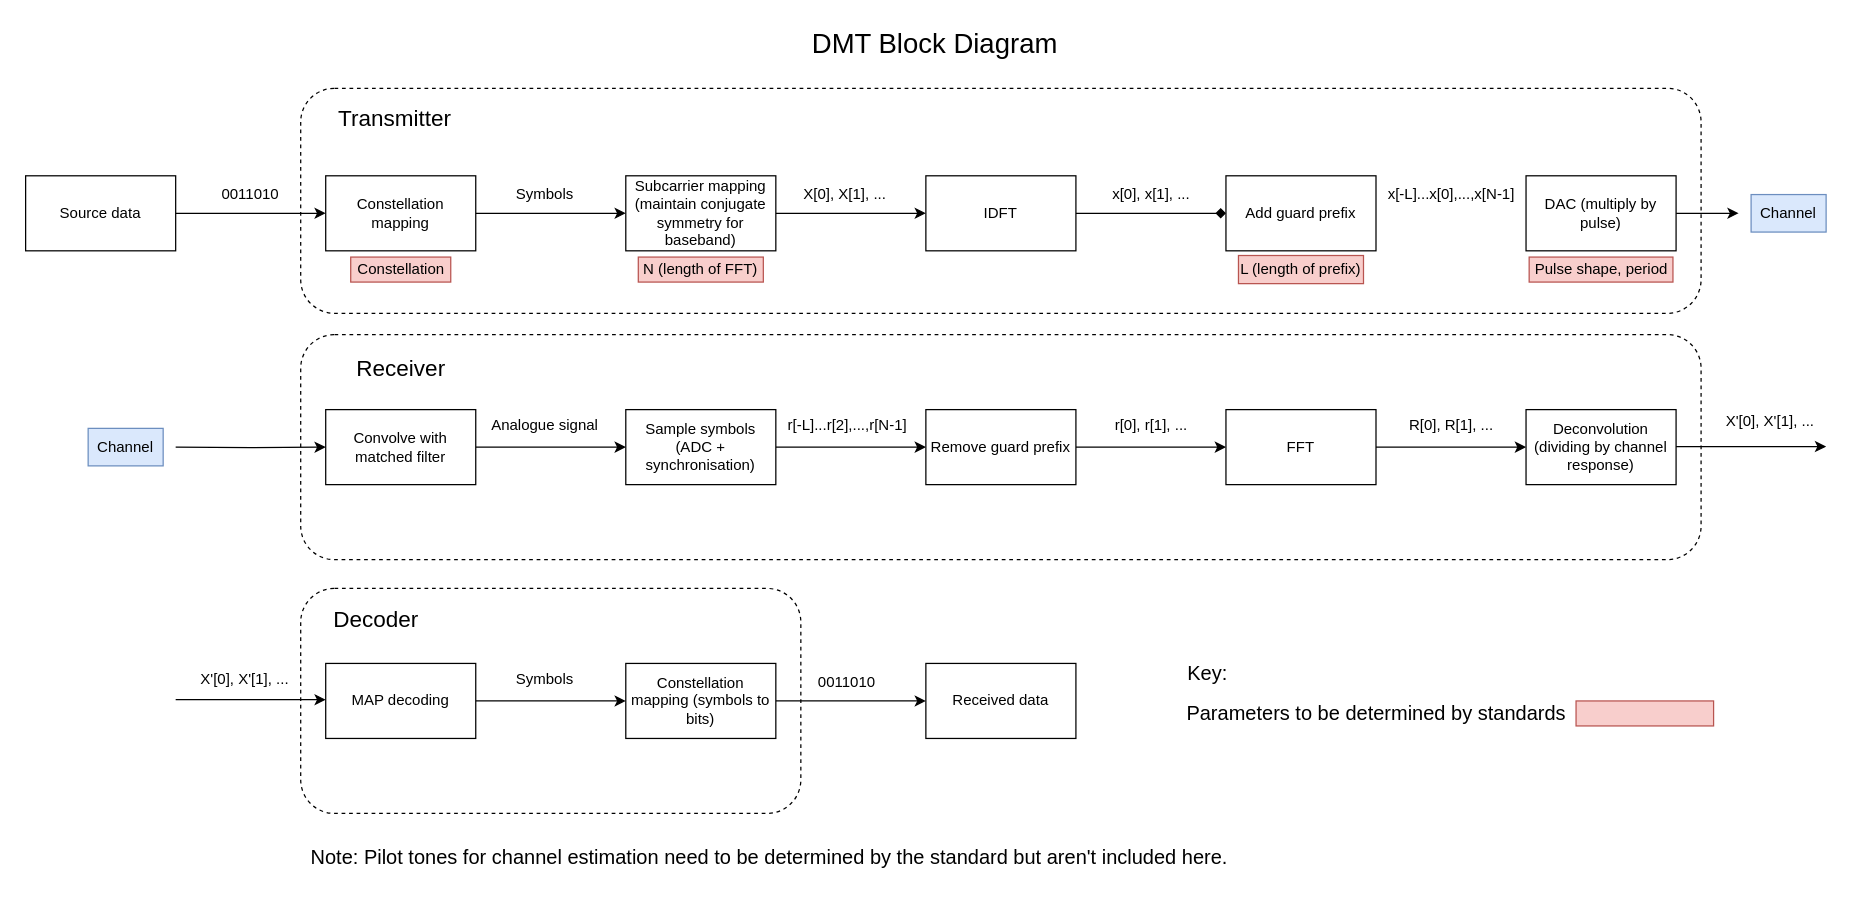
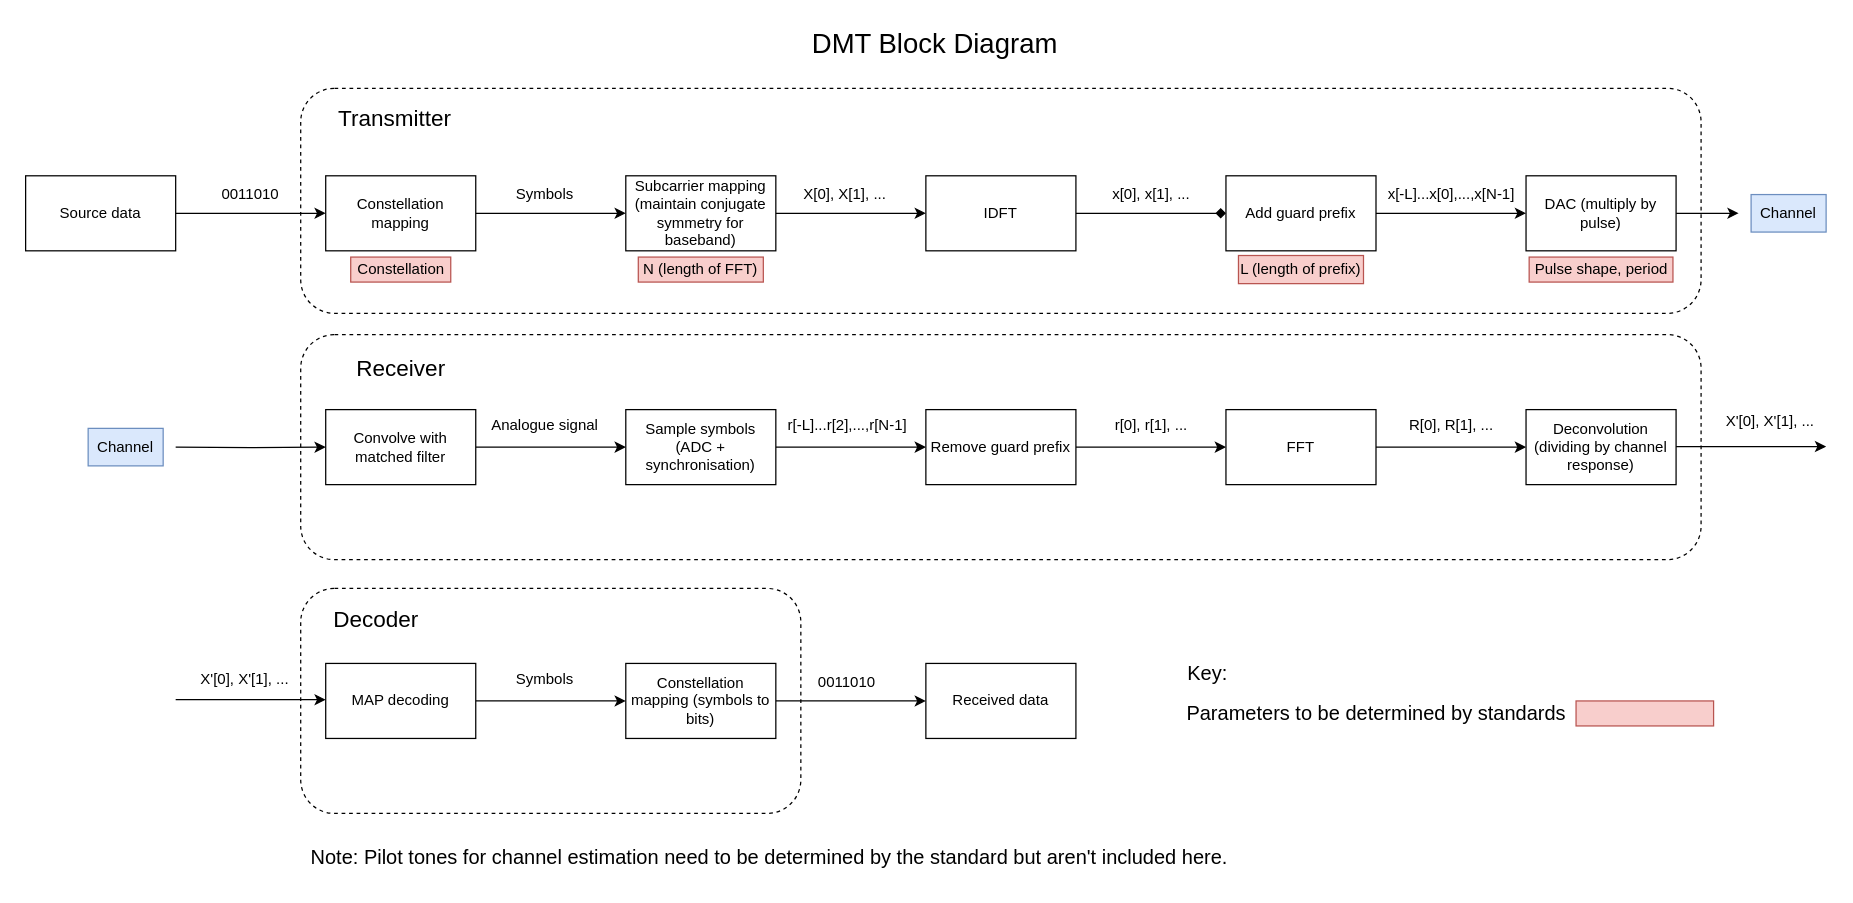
edge "Add guard prefix" -> "DAC (multiply by pulse)": added
